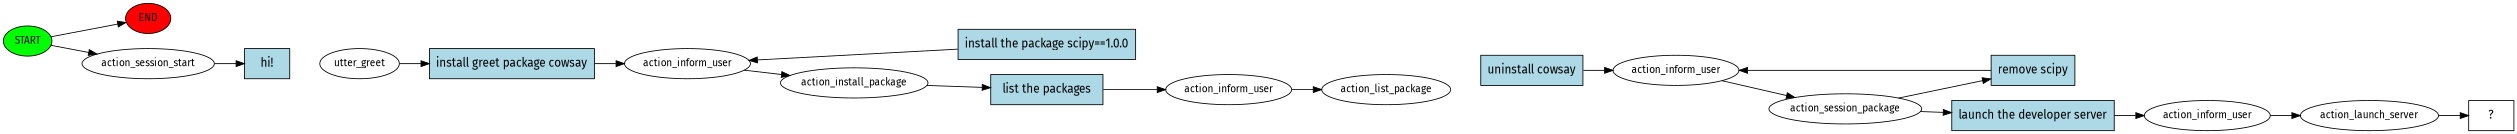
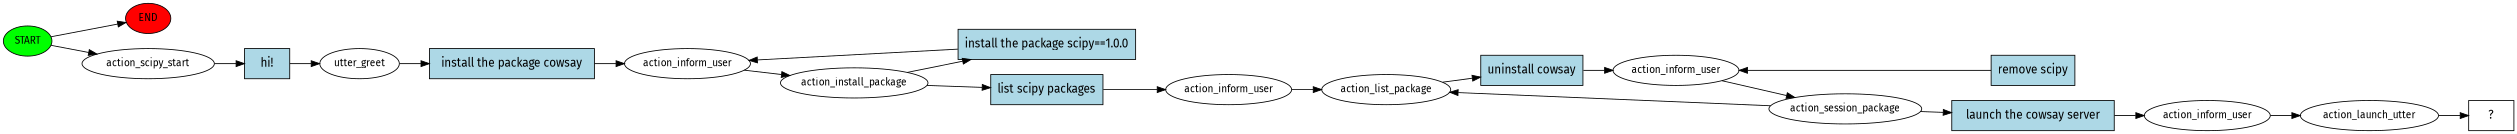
node "action_session_start": label "action_session_start" -> "action_scipy_start"
edge "hi!" -> "utter_greet": added
node "install greet package cowsay": label "install greet package cowsay" -> "install the package cowsay"
edge "action_install_package" -> "install the package scipy==1.0.0": added
edge "action_list_package" -> "uninstall cowsay": added
edge "action_session_package" -> "remove scipy": now "action_session_package" -> "action_list_package"
node "list the packages": label "list the packages" -> "list scipy packages"
node "launch the developer server": label "launch the developer server" -> "launch the cowsay server"
node "action_launch_server": label "action_launch_server" -> "action_launch_utter"
